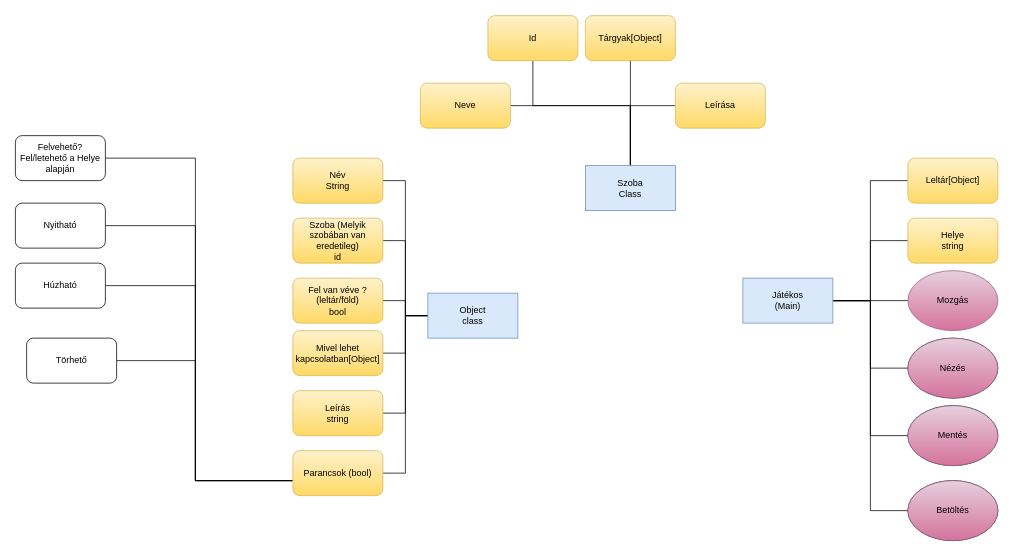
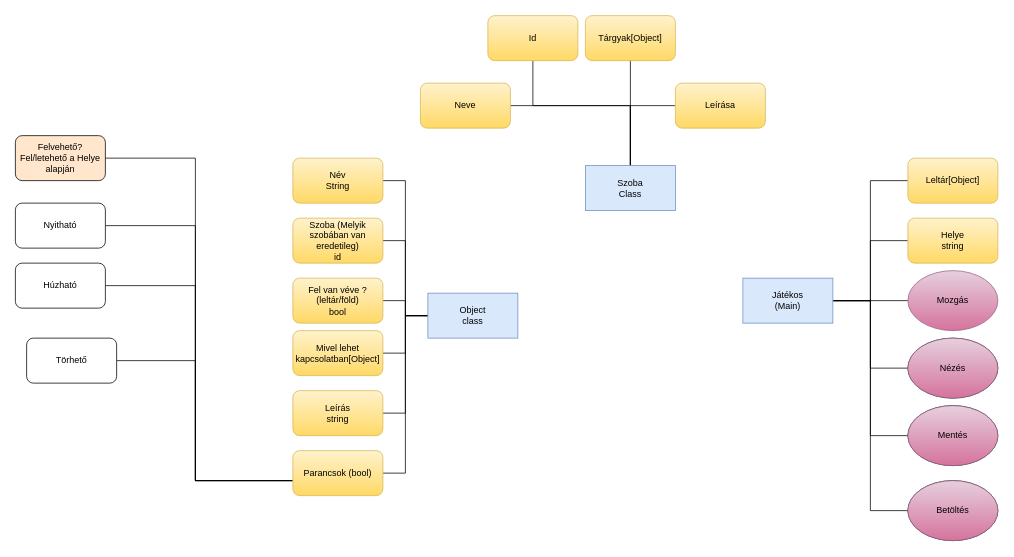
node "Felvehető? Fel/letehető a Helye alapján": fillcolor #ffffff -> #ffe6cc
